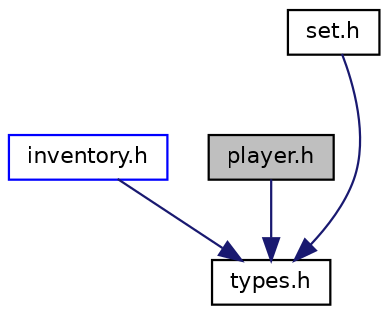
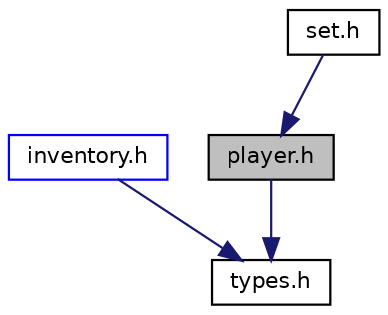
edge "set.h" -> "types.h": now "set.h" -> "player.h"
